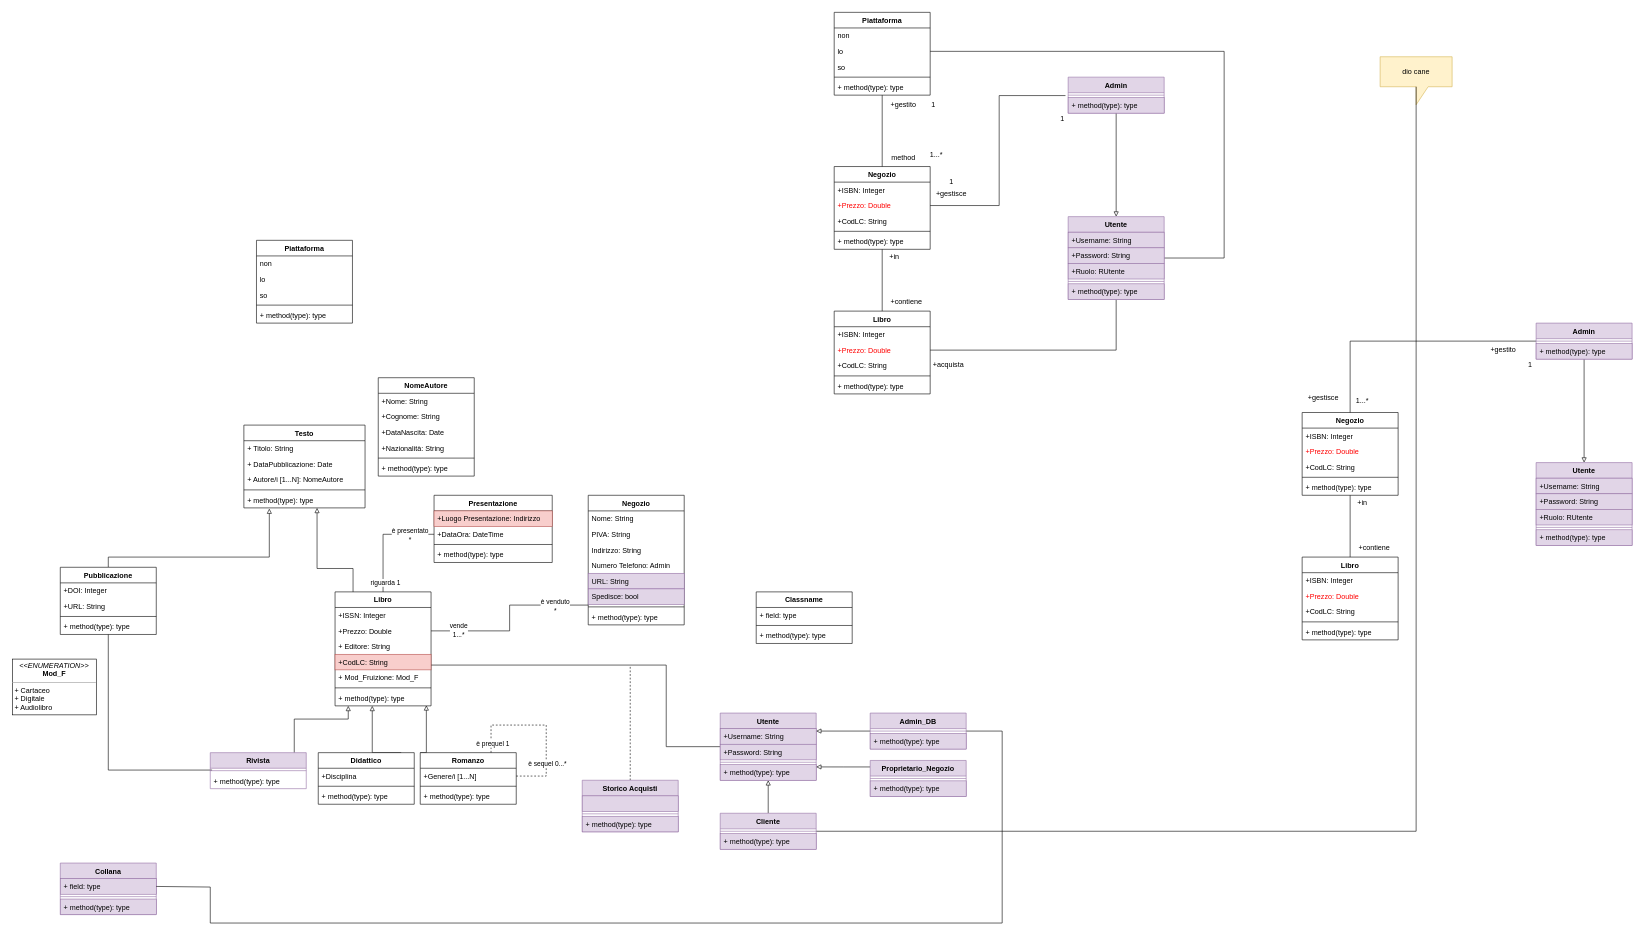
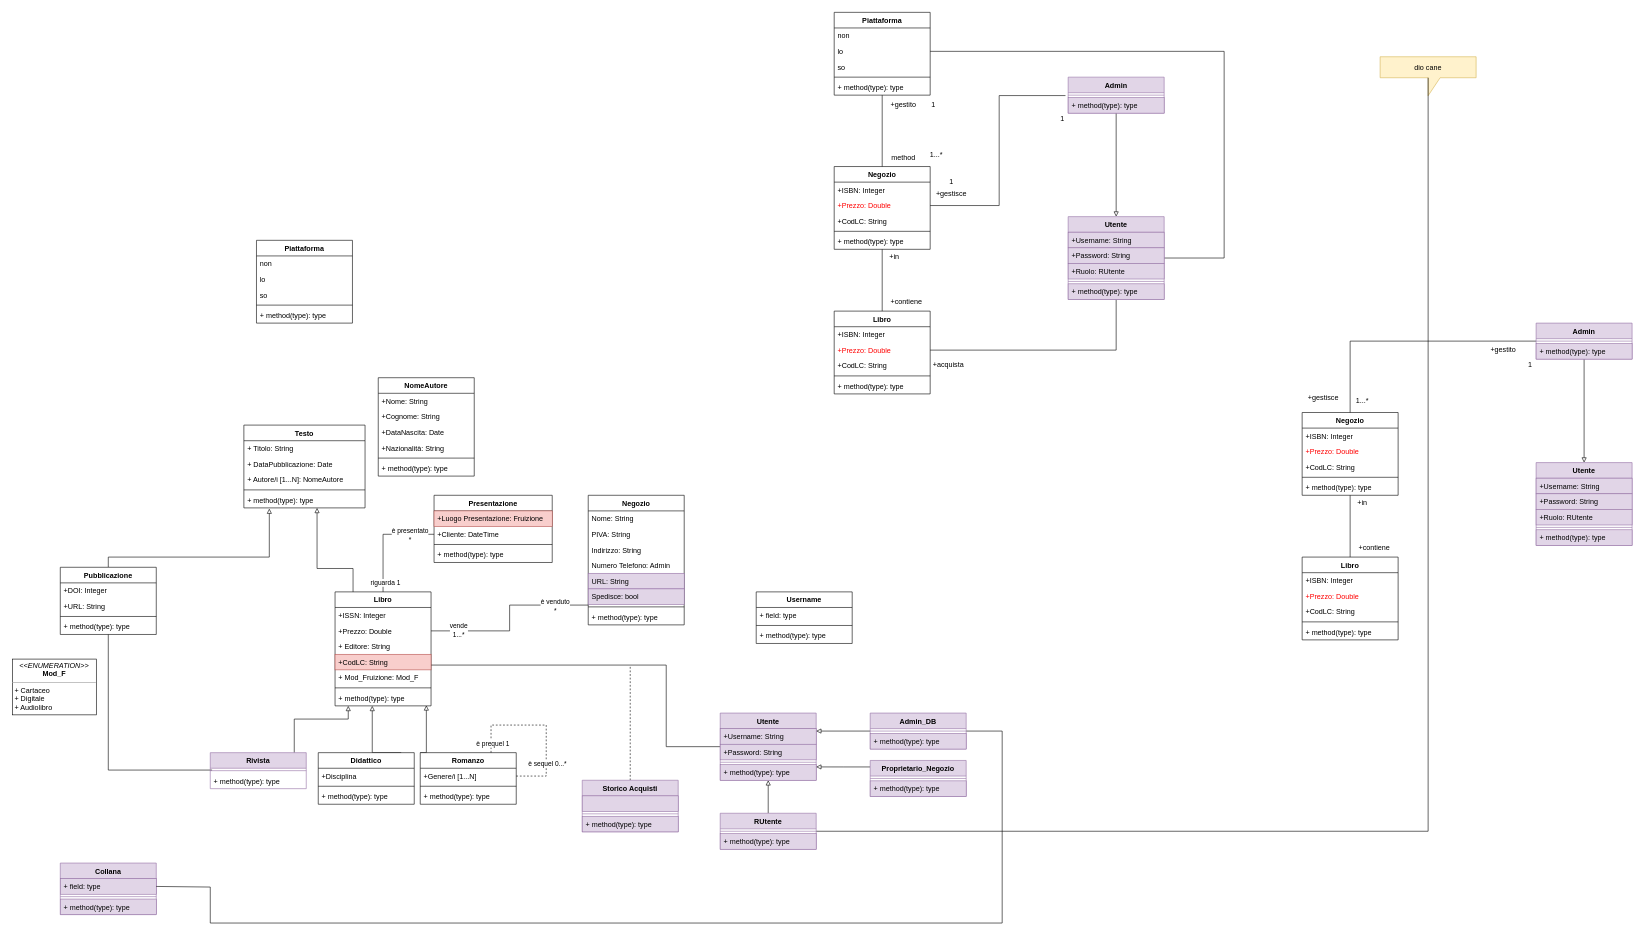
node "dio cane": size 72x48 -> 96x39
node "+Luogo Presentazione: Indirizzo": label "+Luogo Presentazione: Indirizzo" -> "+Luogo Presentazione: Fruizione"
node "+DataOra: DateTime": label "+DataOra: DateTime" -> "+Cliente: DateTime"
node "Classname": label "Classname" -> "Username"
node "Cliente": label "Cliente" -> "RUtente"
